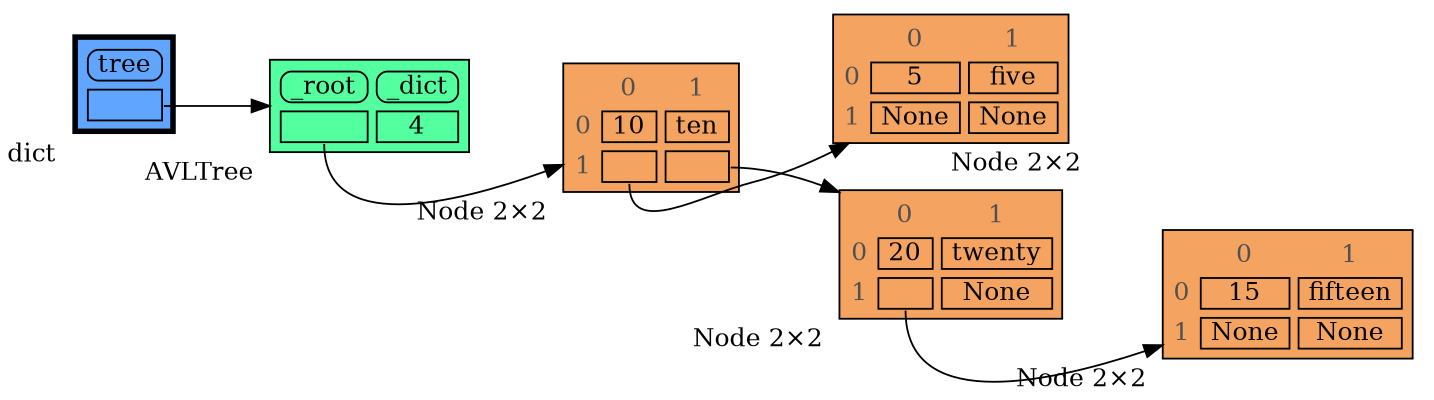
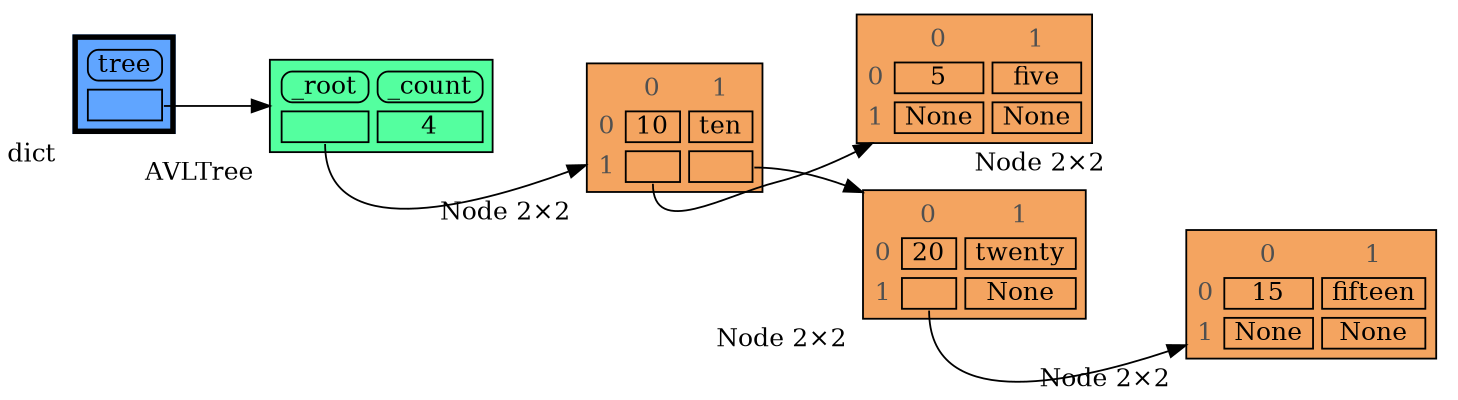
node "_root": text "_dict" -> "_count"
